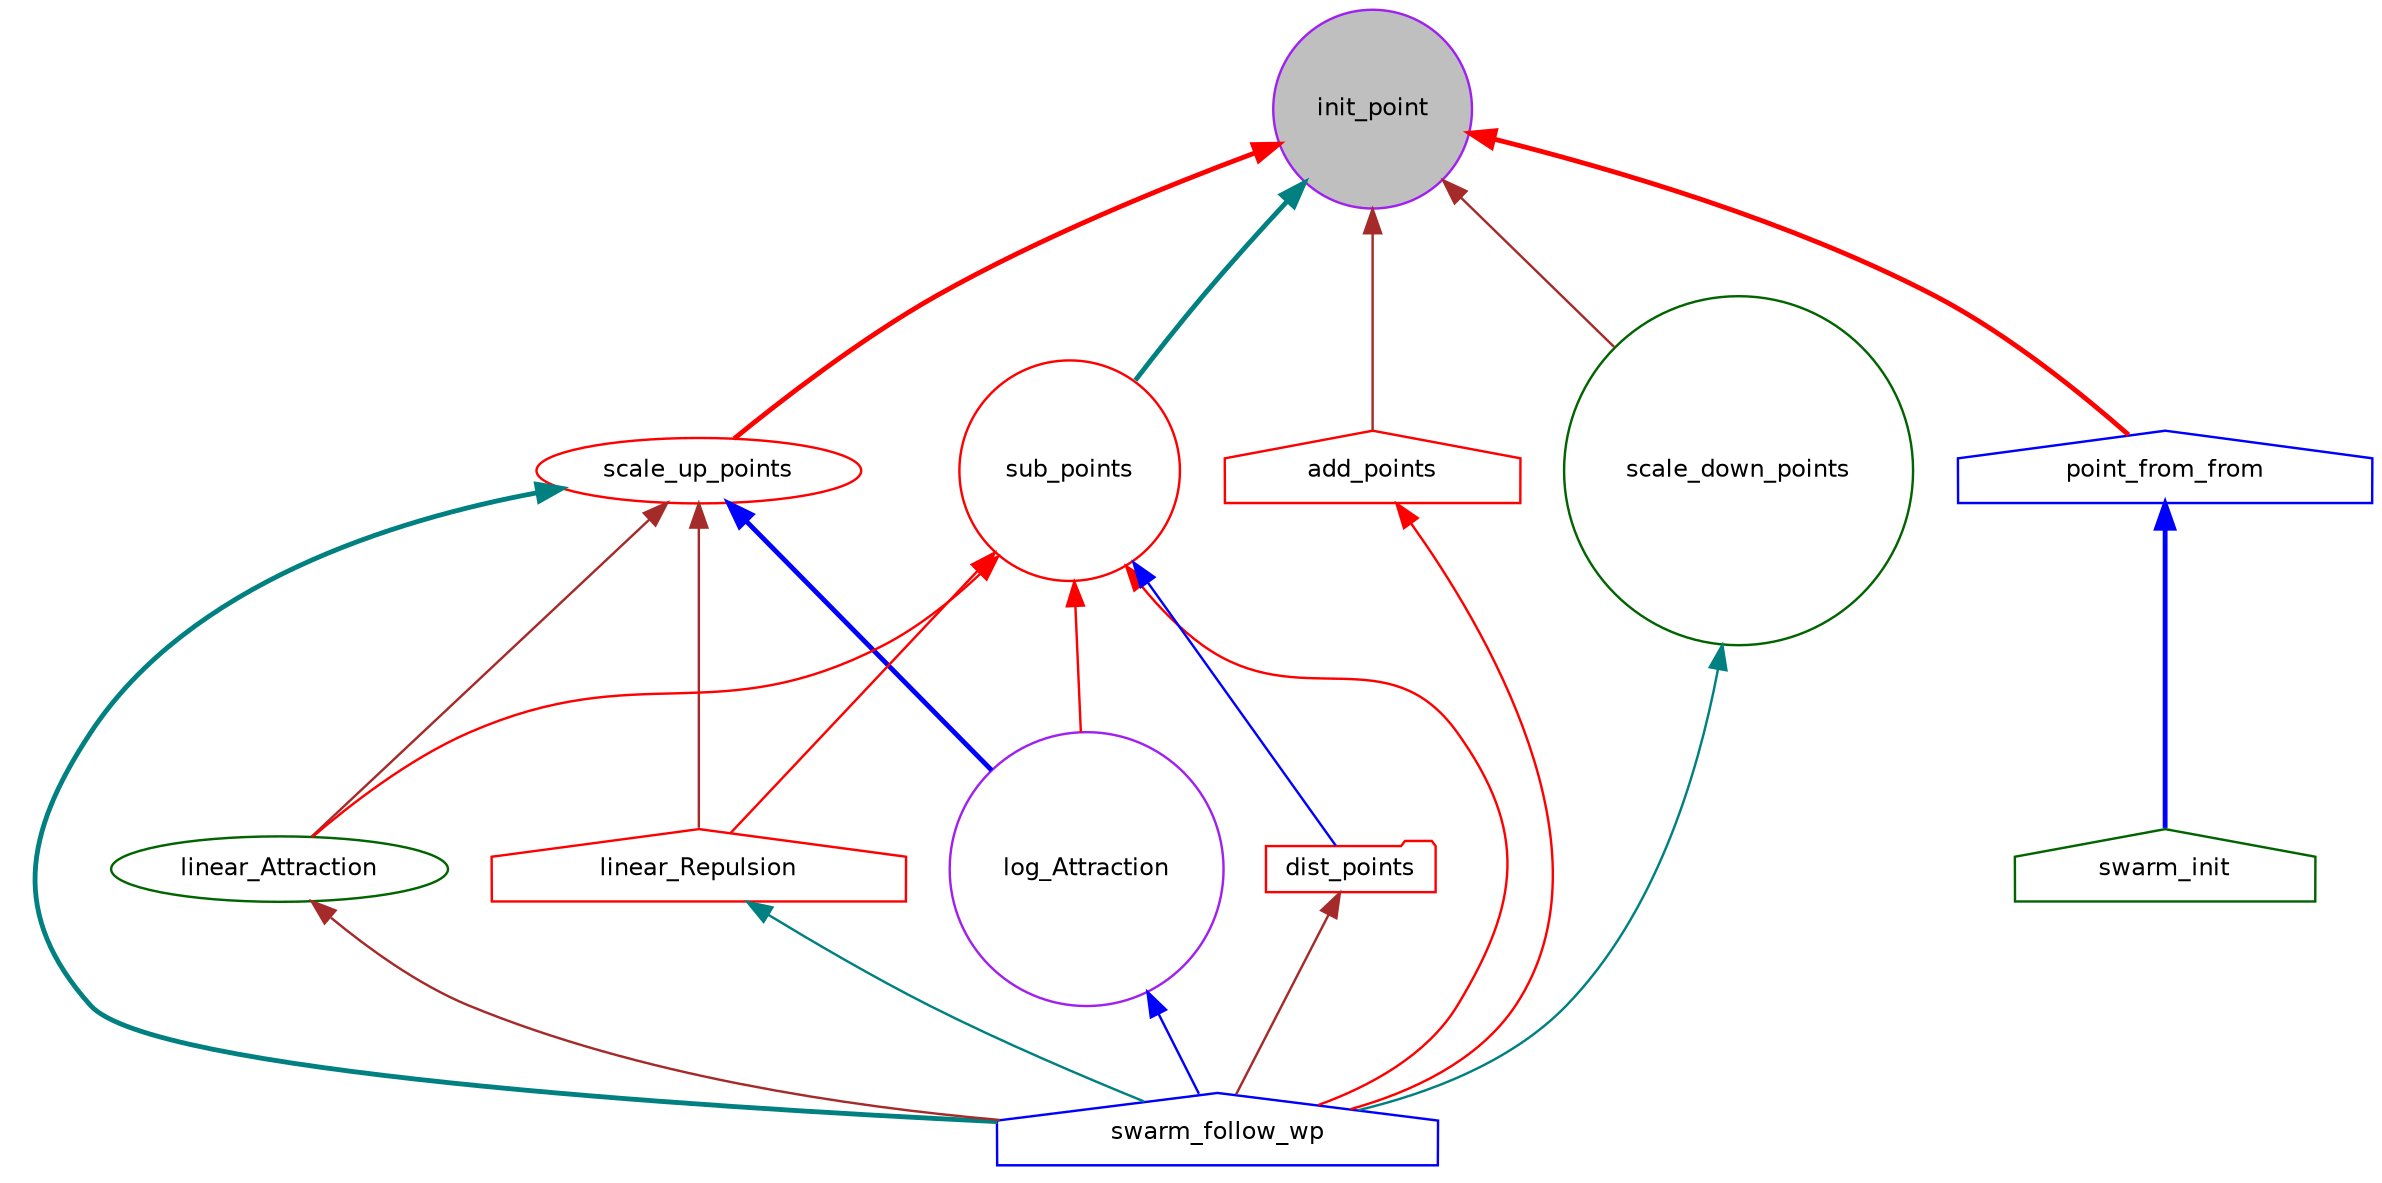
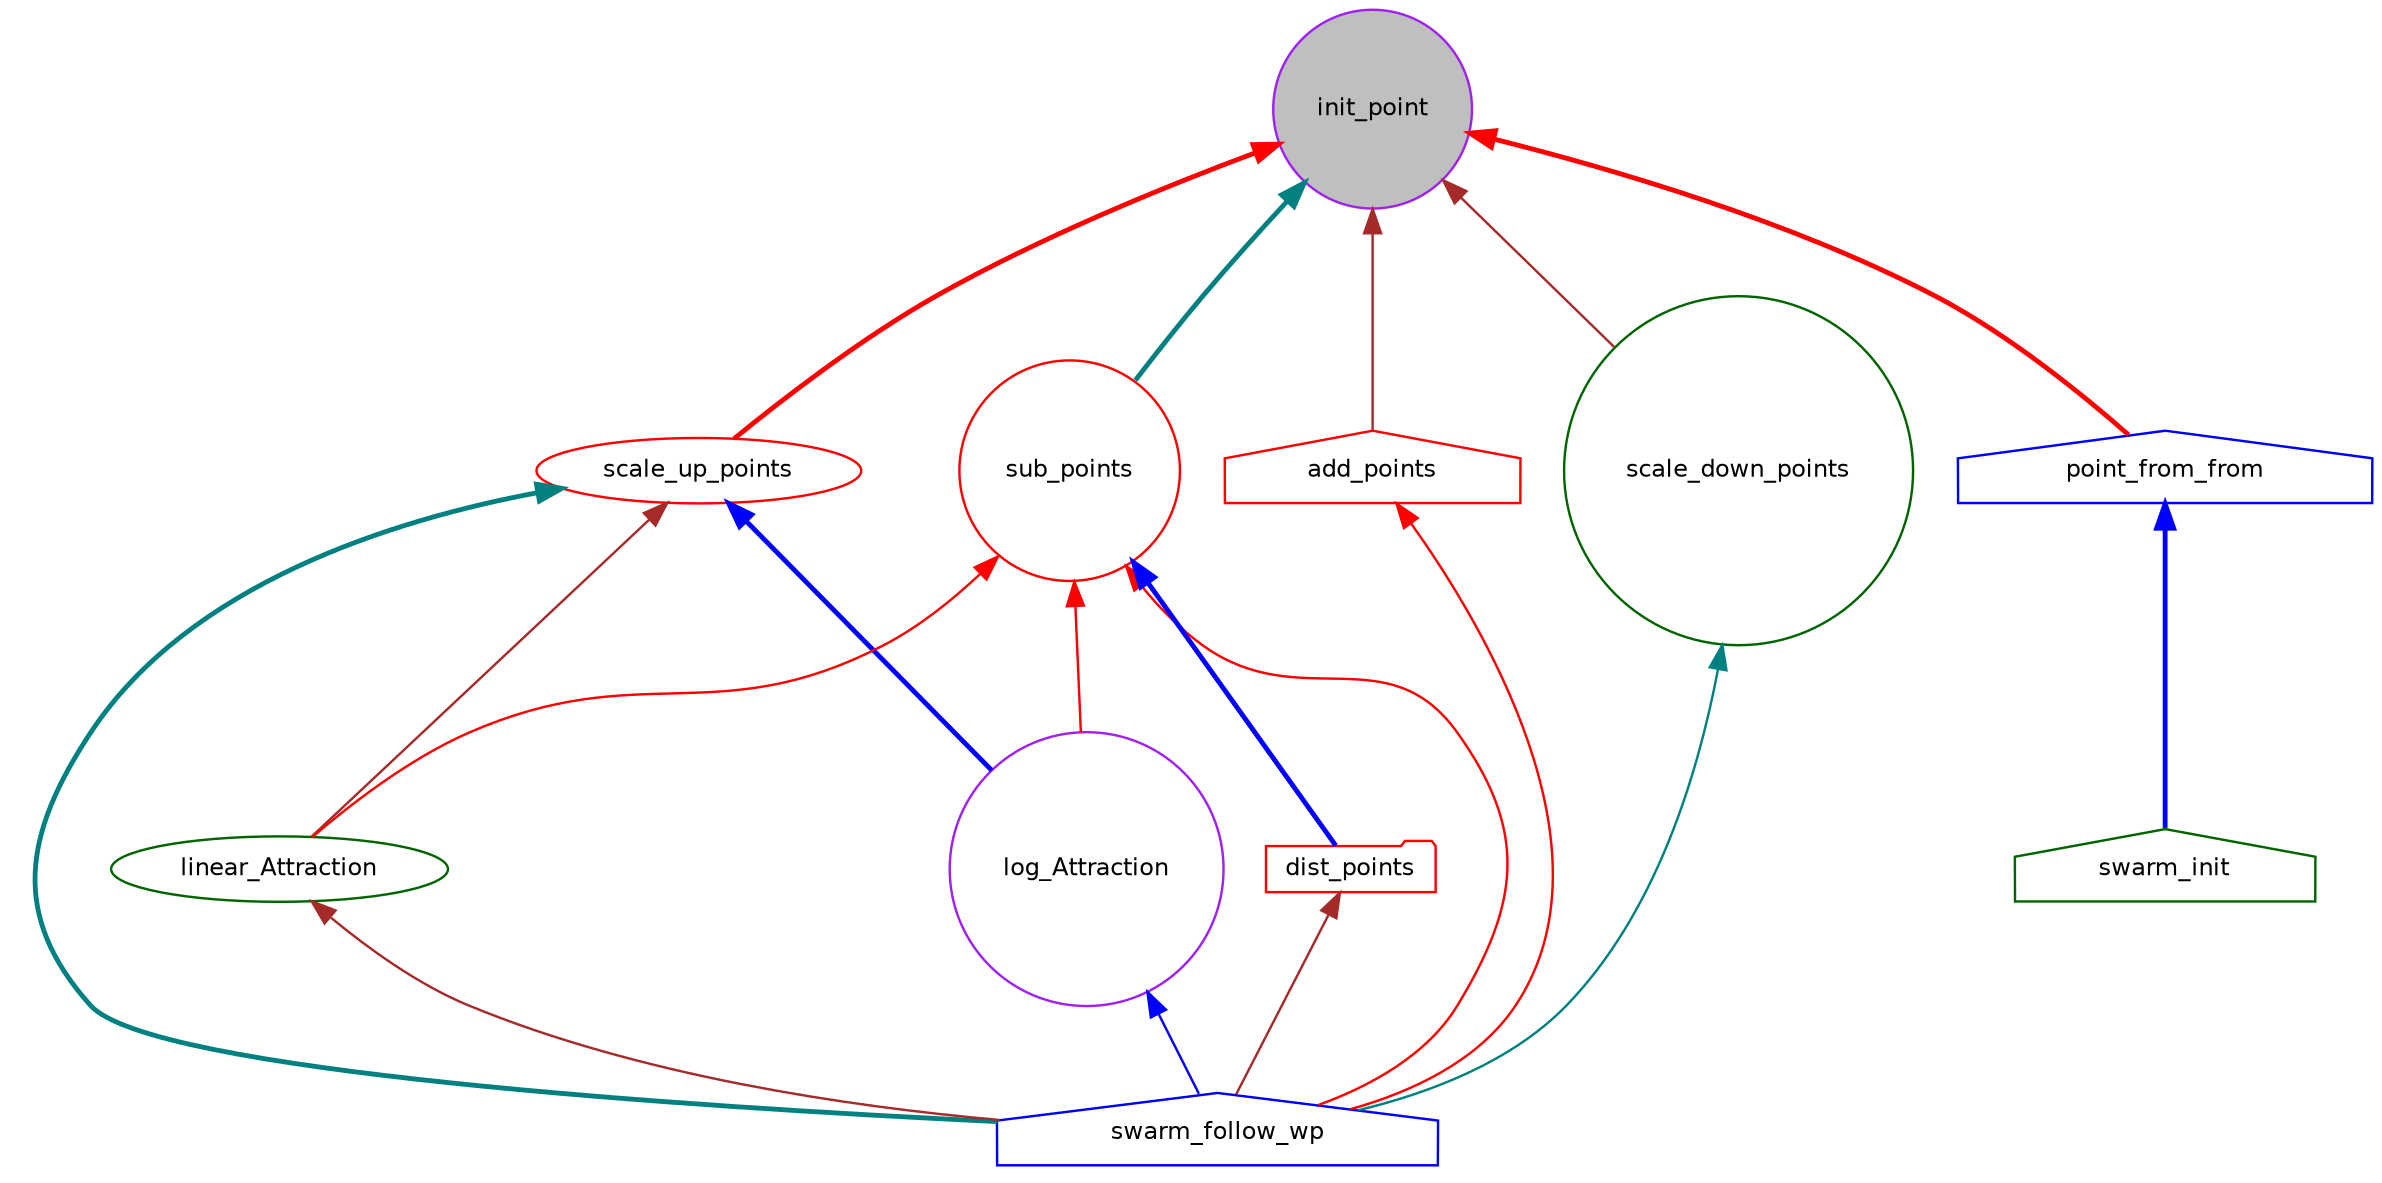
edge "dist_points" -> "sub_points": style solid -> bold
node "linear_Repulsion": removed
